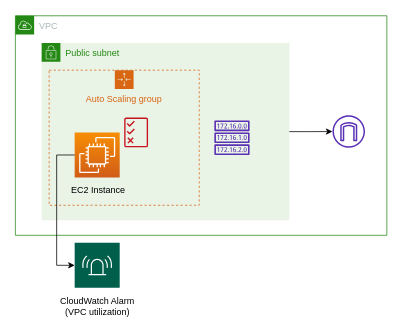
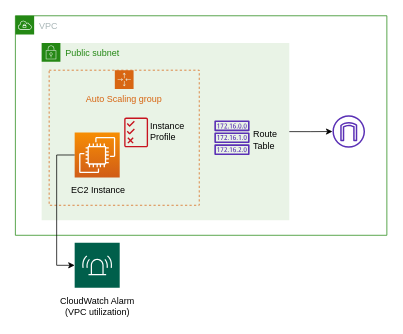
node "Instance Profile": added
node "Route Table": added
